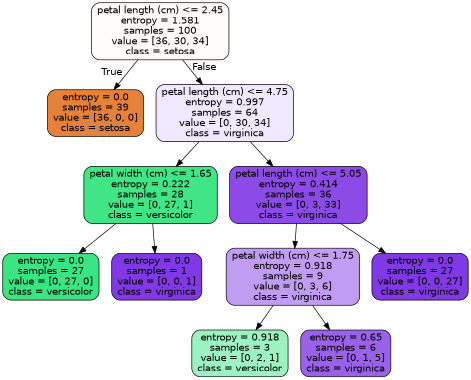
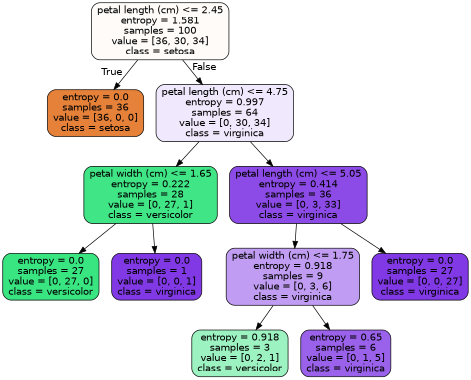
node "entropy = 0.0 samples = 39 value = [36, 0, 0] class = setosa": label "entropy = 0.0 samples = 39 value = [36, 0, 0] class = setosa" -> "entropy = 0.0 samples = 36 value = [36, 0, 0] class = setosa"
